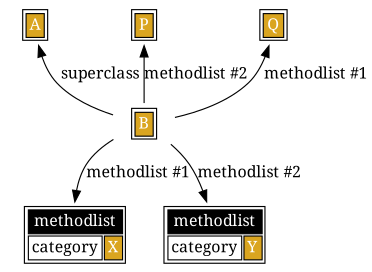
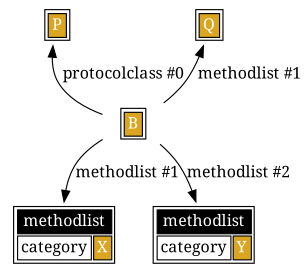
node "A": removed
edge "B" -> "P": label "methodlist #2" -> " protocolclass #0"
